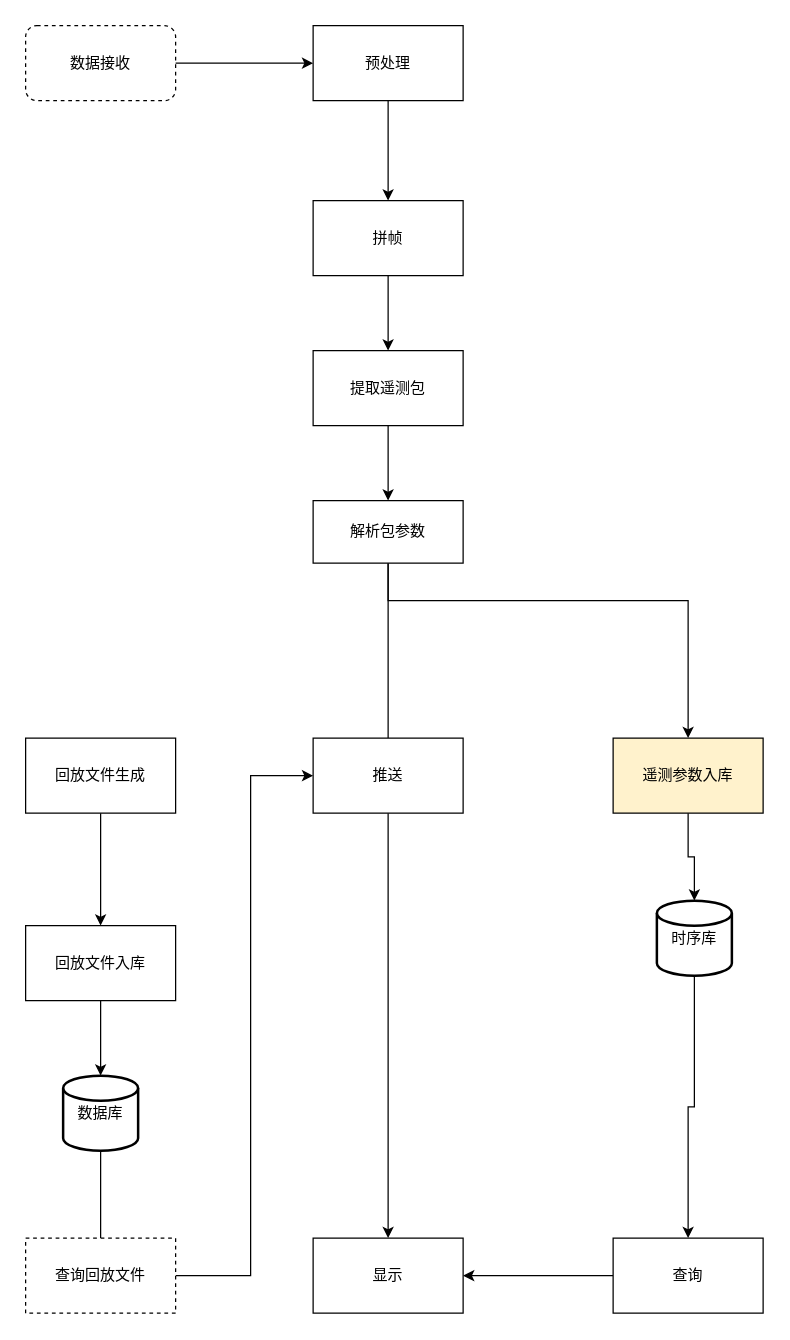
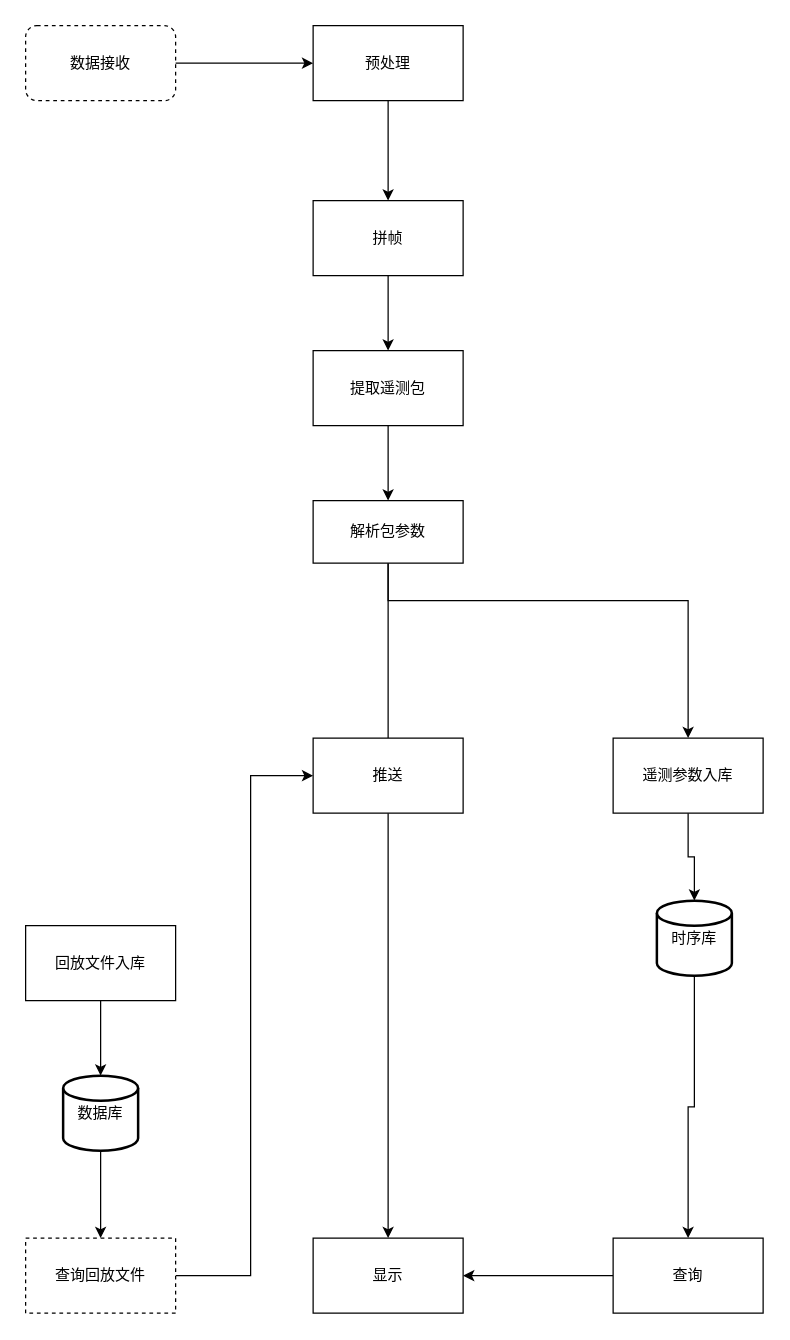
node "回放文件生成": removed
node "遥测参数入库": fillcolor #fff2cc -> #ffffff
edge "回放文件生成" -> "回放文件入库": removed
edge "数据库" -- "查询回放文件": arrowhead none -> classic
